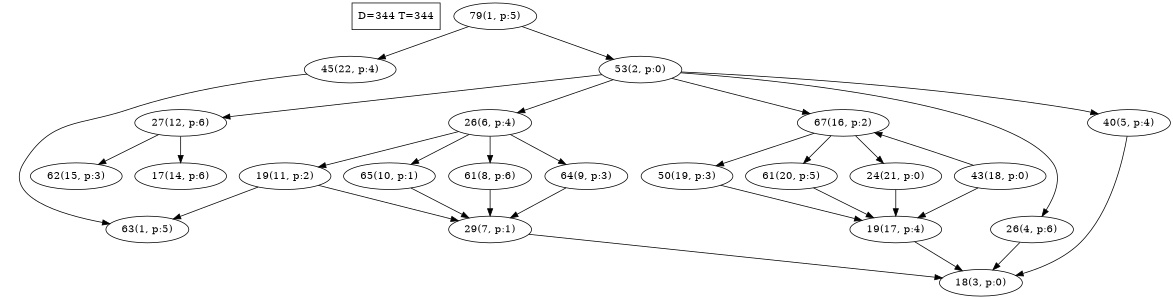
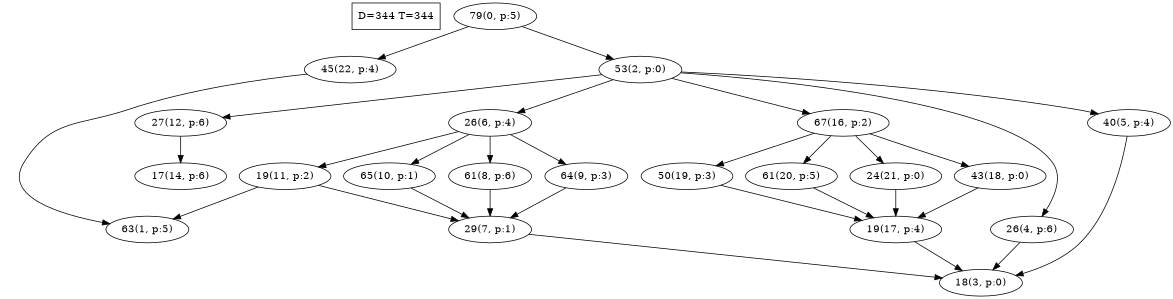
node "79(1, p:5)": label "79(1, p:5)" -> "79(0, p:5)"
edge "43(18, p:0)" -> "67(16, p:2)": reversed
node "62(15, p:3)": removed
